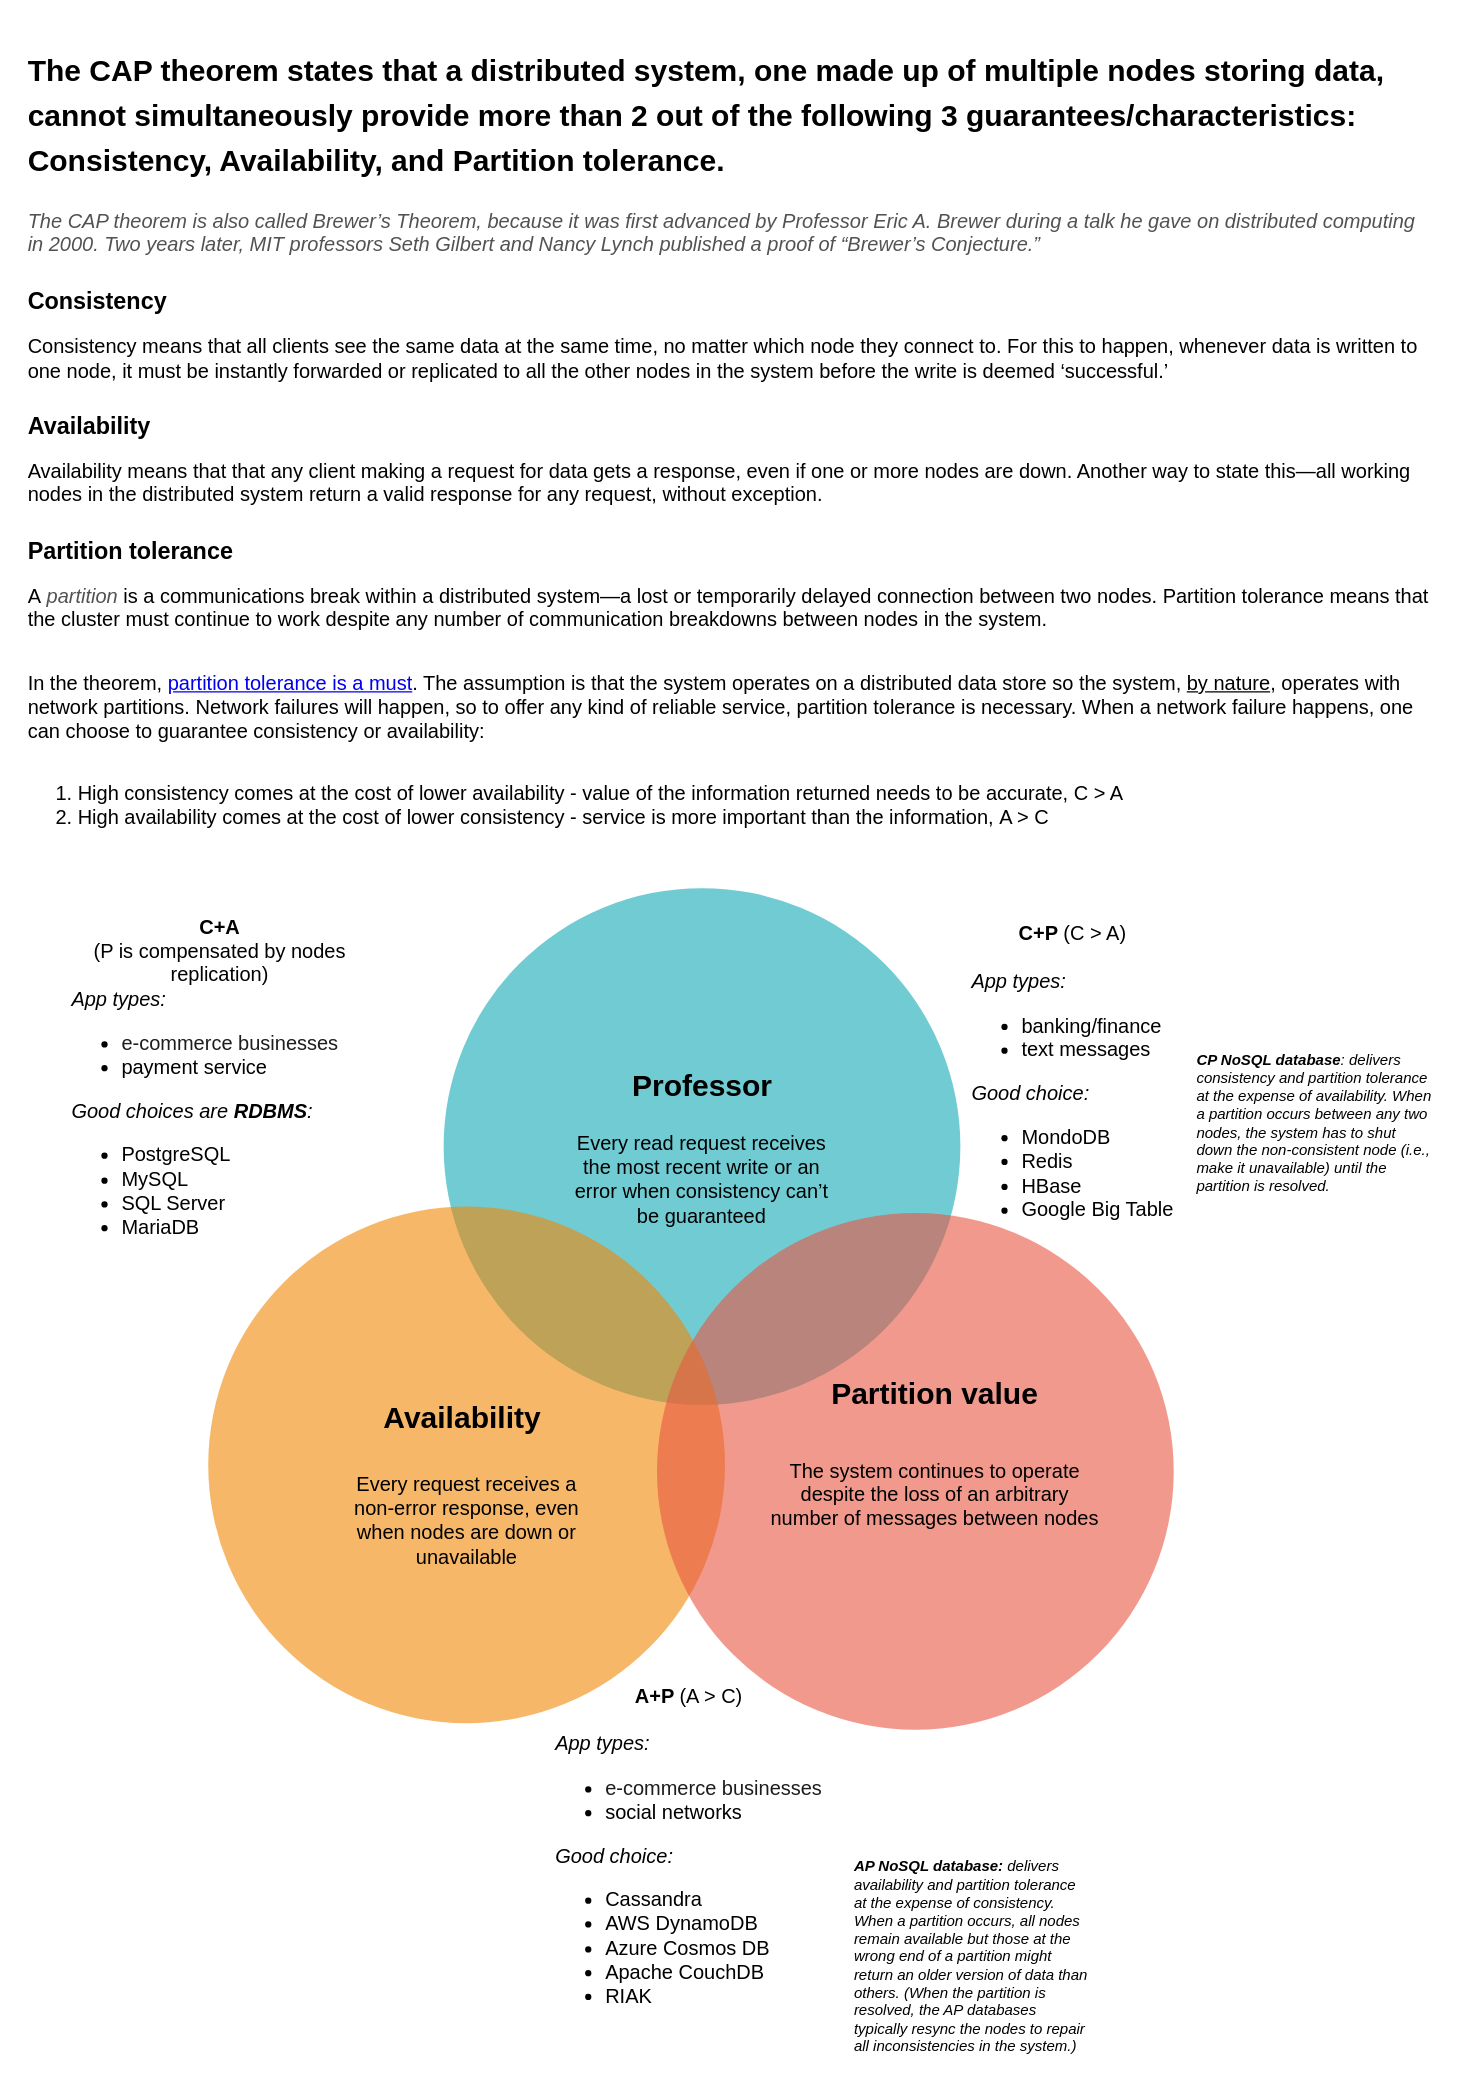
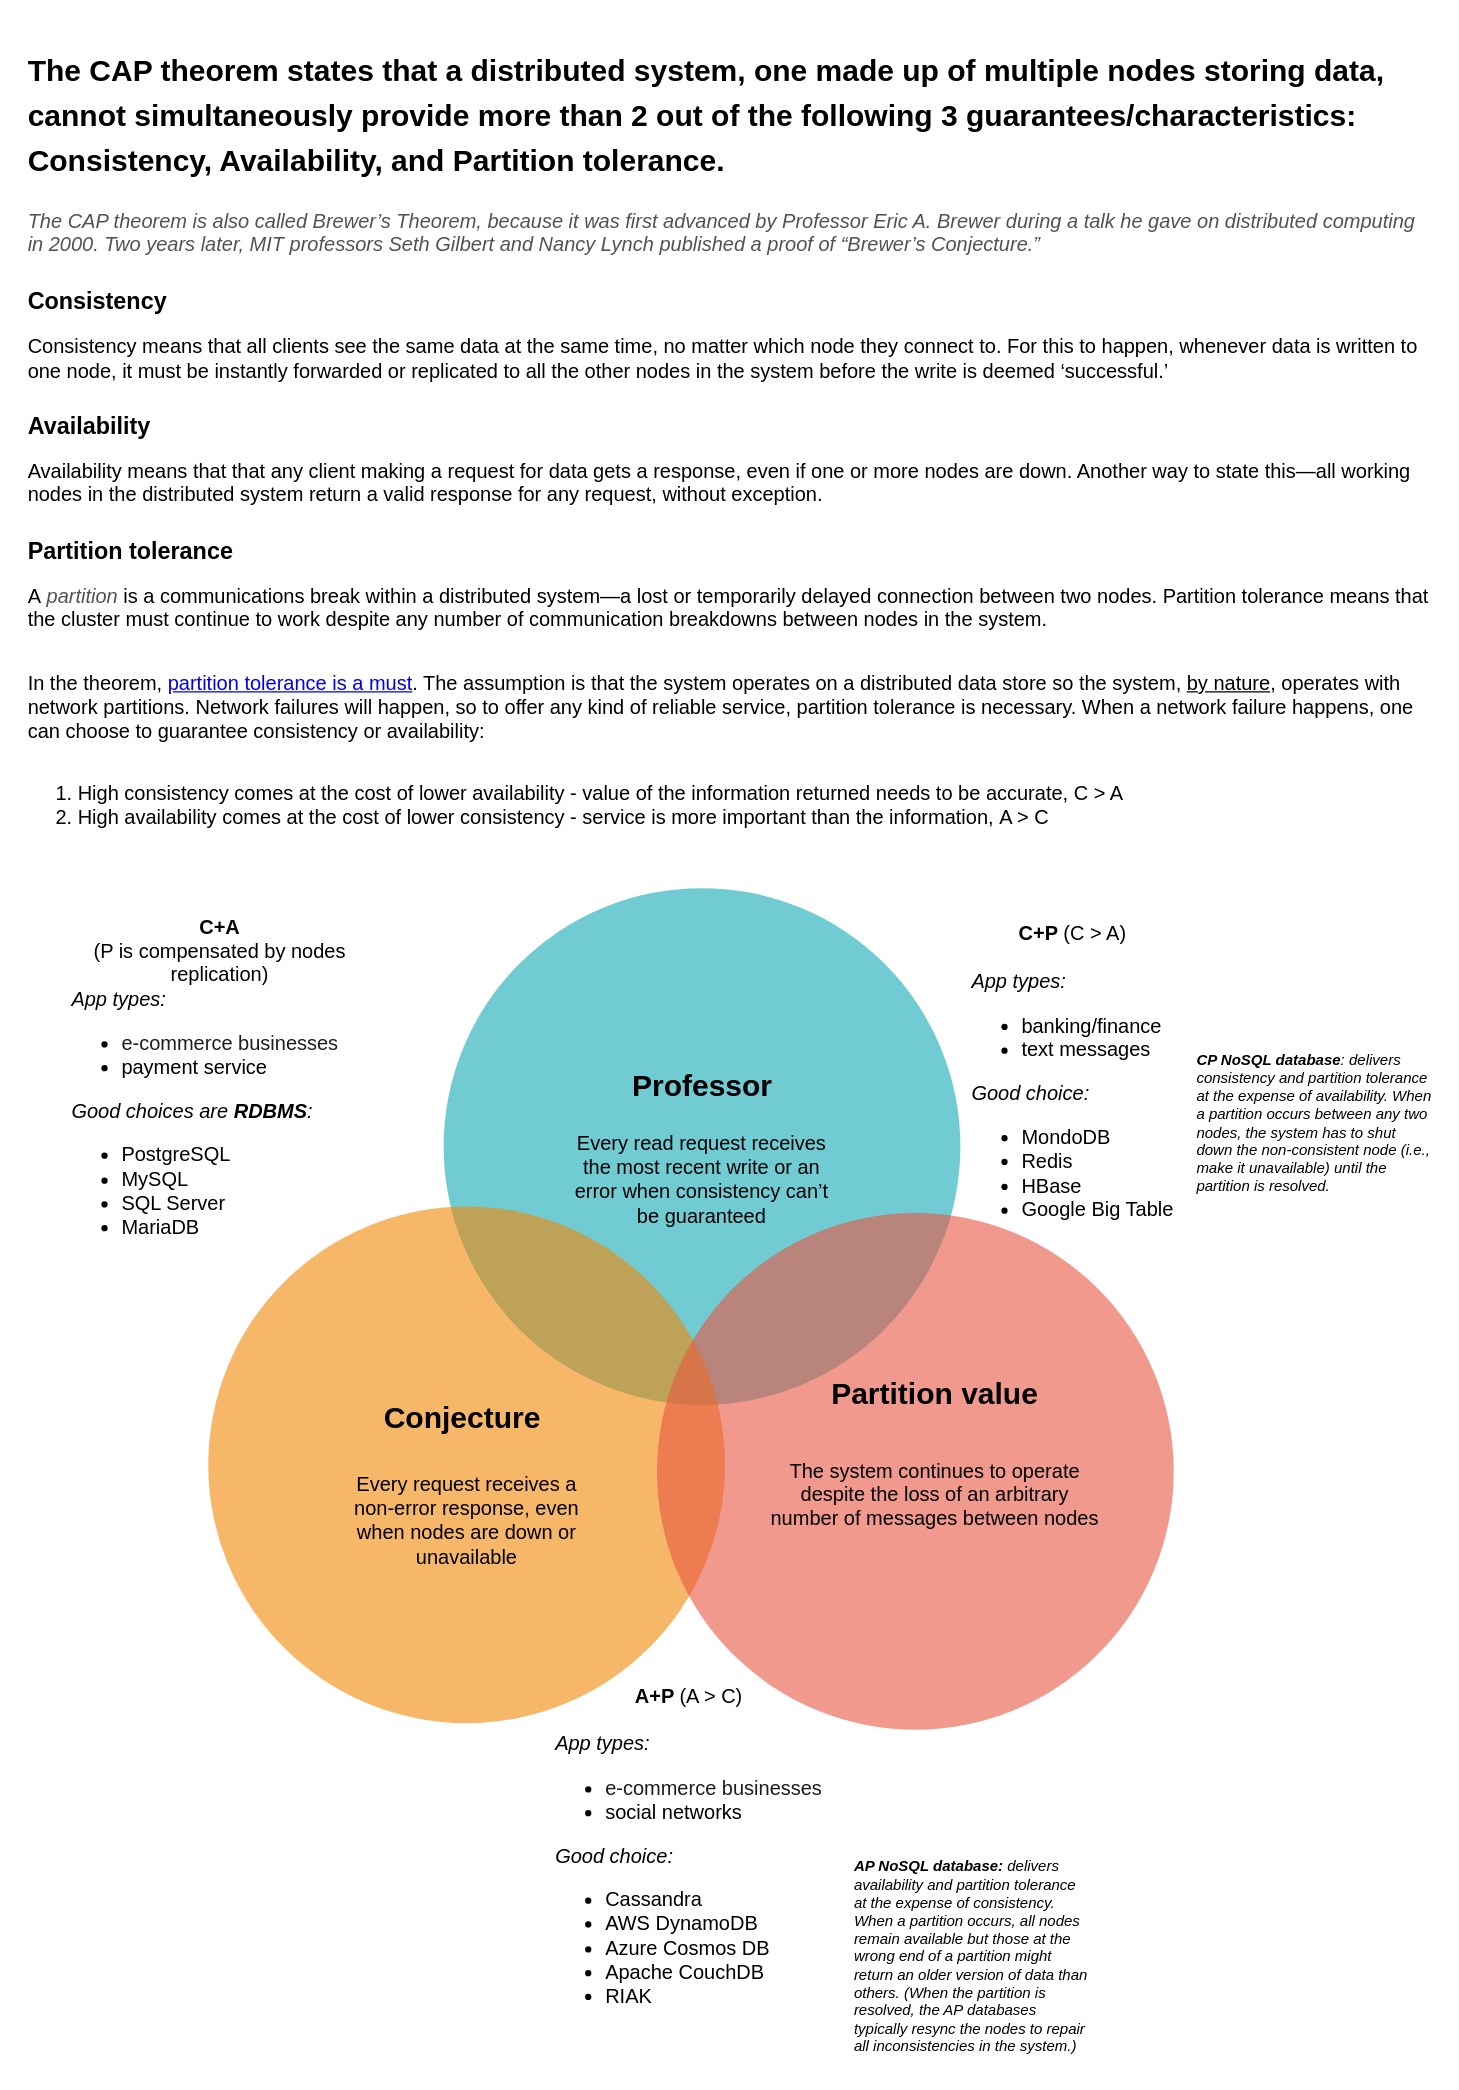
node "Availability": label "Availability" -> "Conjecture"
